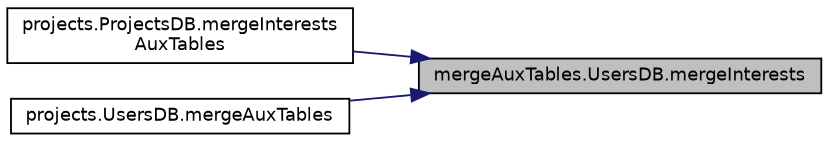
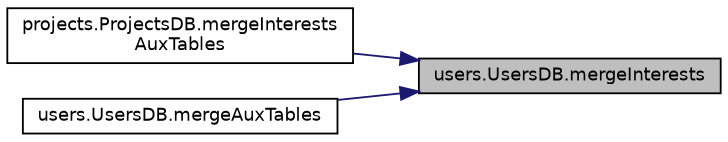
node "mergeAuxTables.UsersDB.mergeInterests": label "mergeAuxTables.UsersDB.mergeInterests" -> "users.UsersDB.mergeInterests"
node "projects.UsersDB.mergeAuxTables": label "projects.UsersDB.mergeAuxTables" -> "users.UsersDB.mergeAuxTables"
